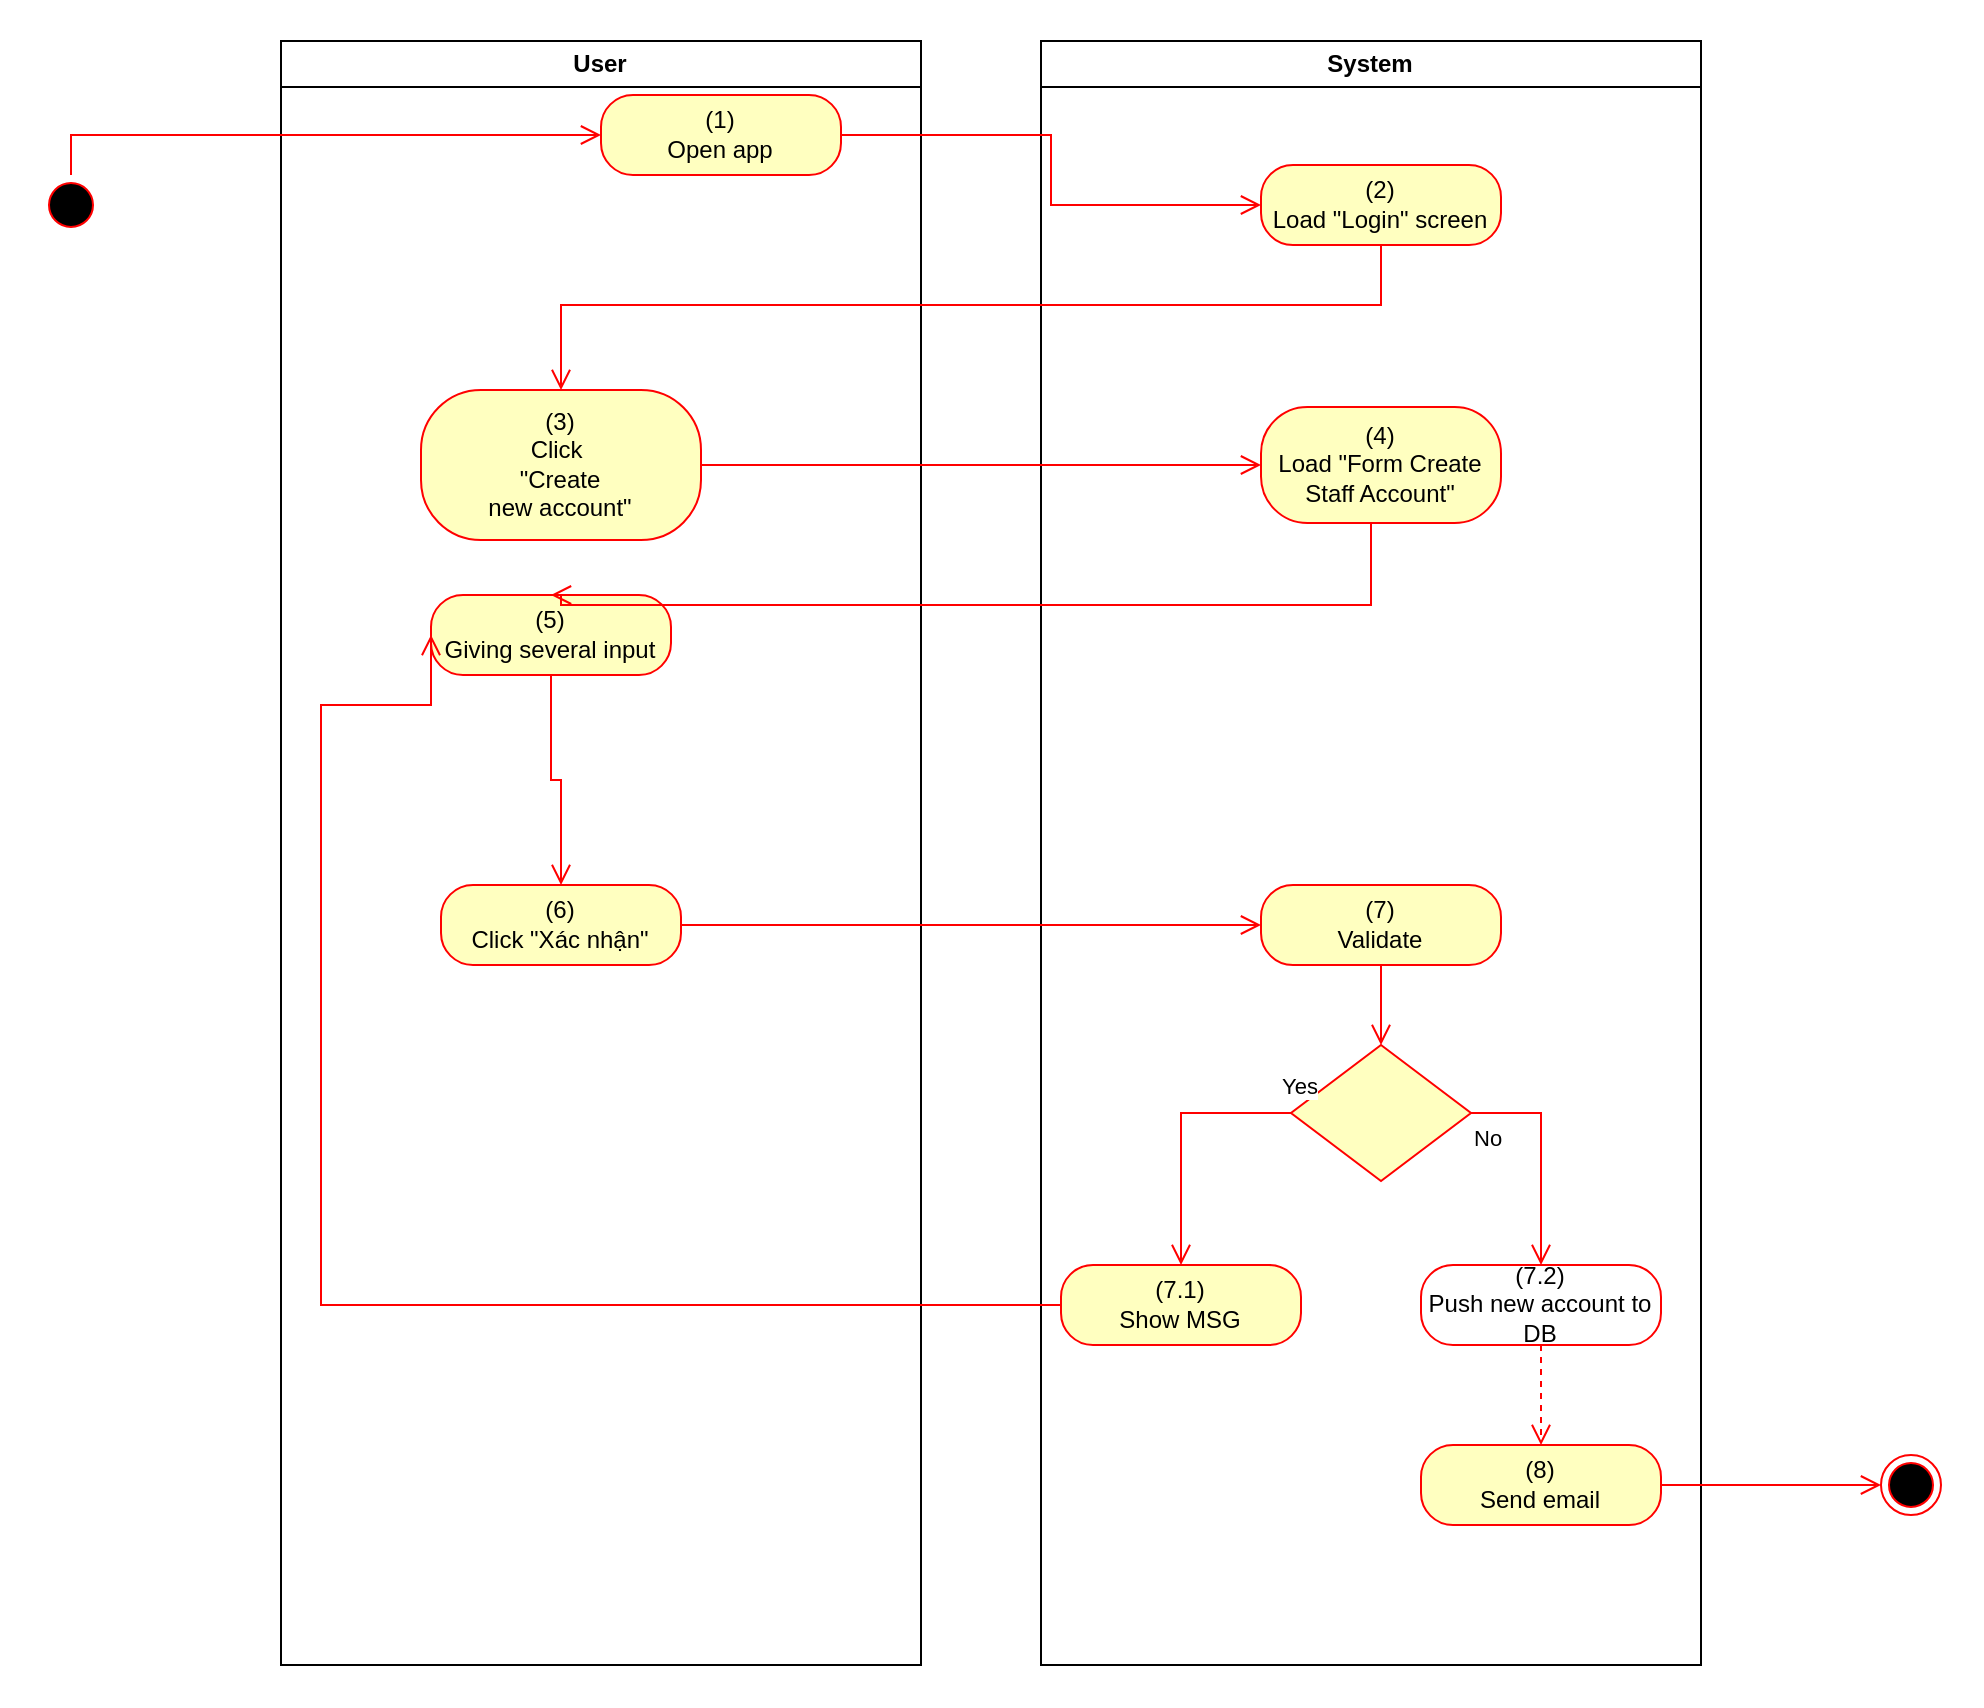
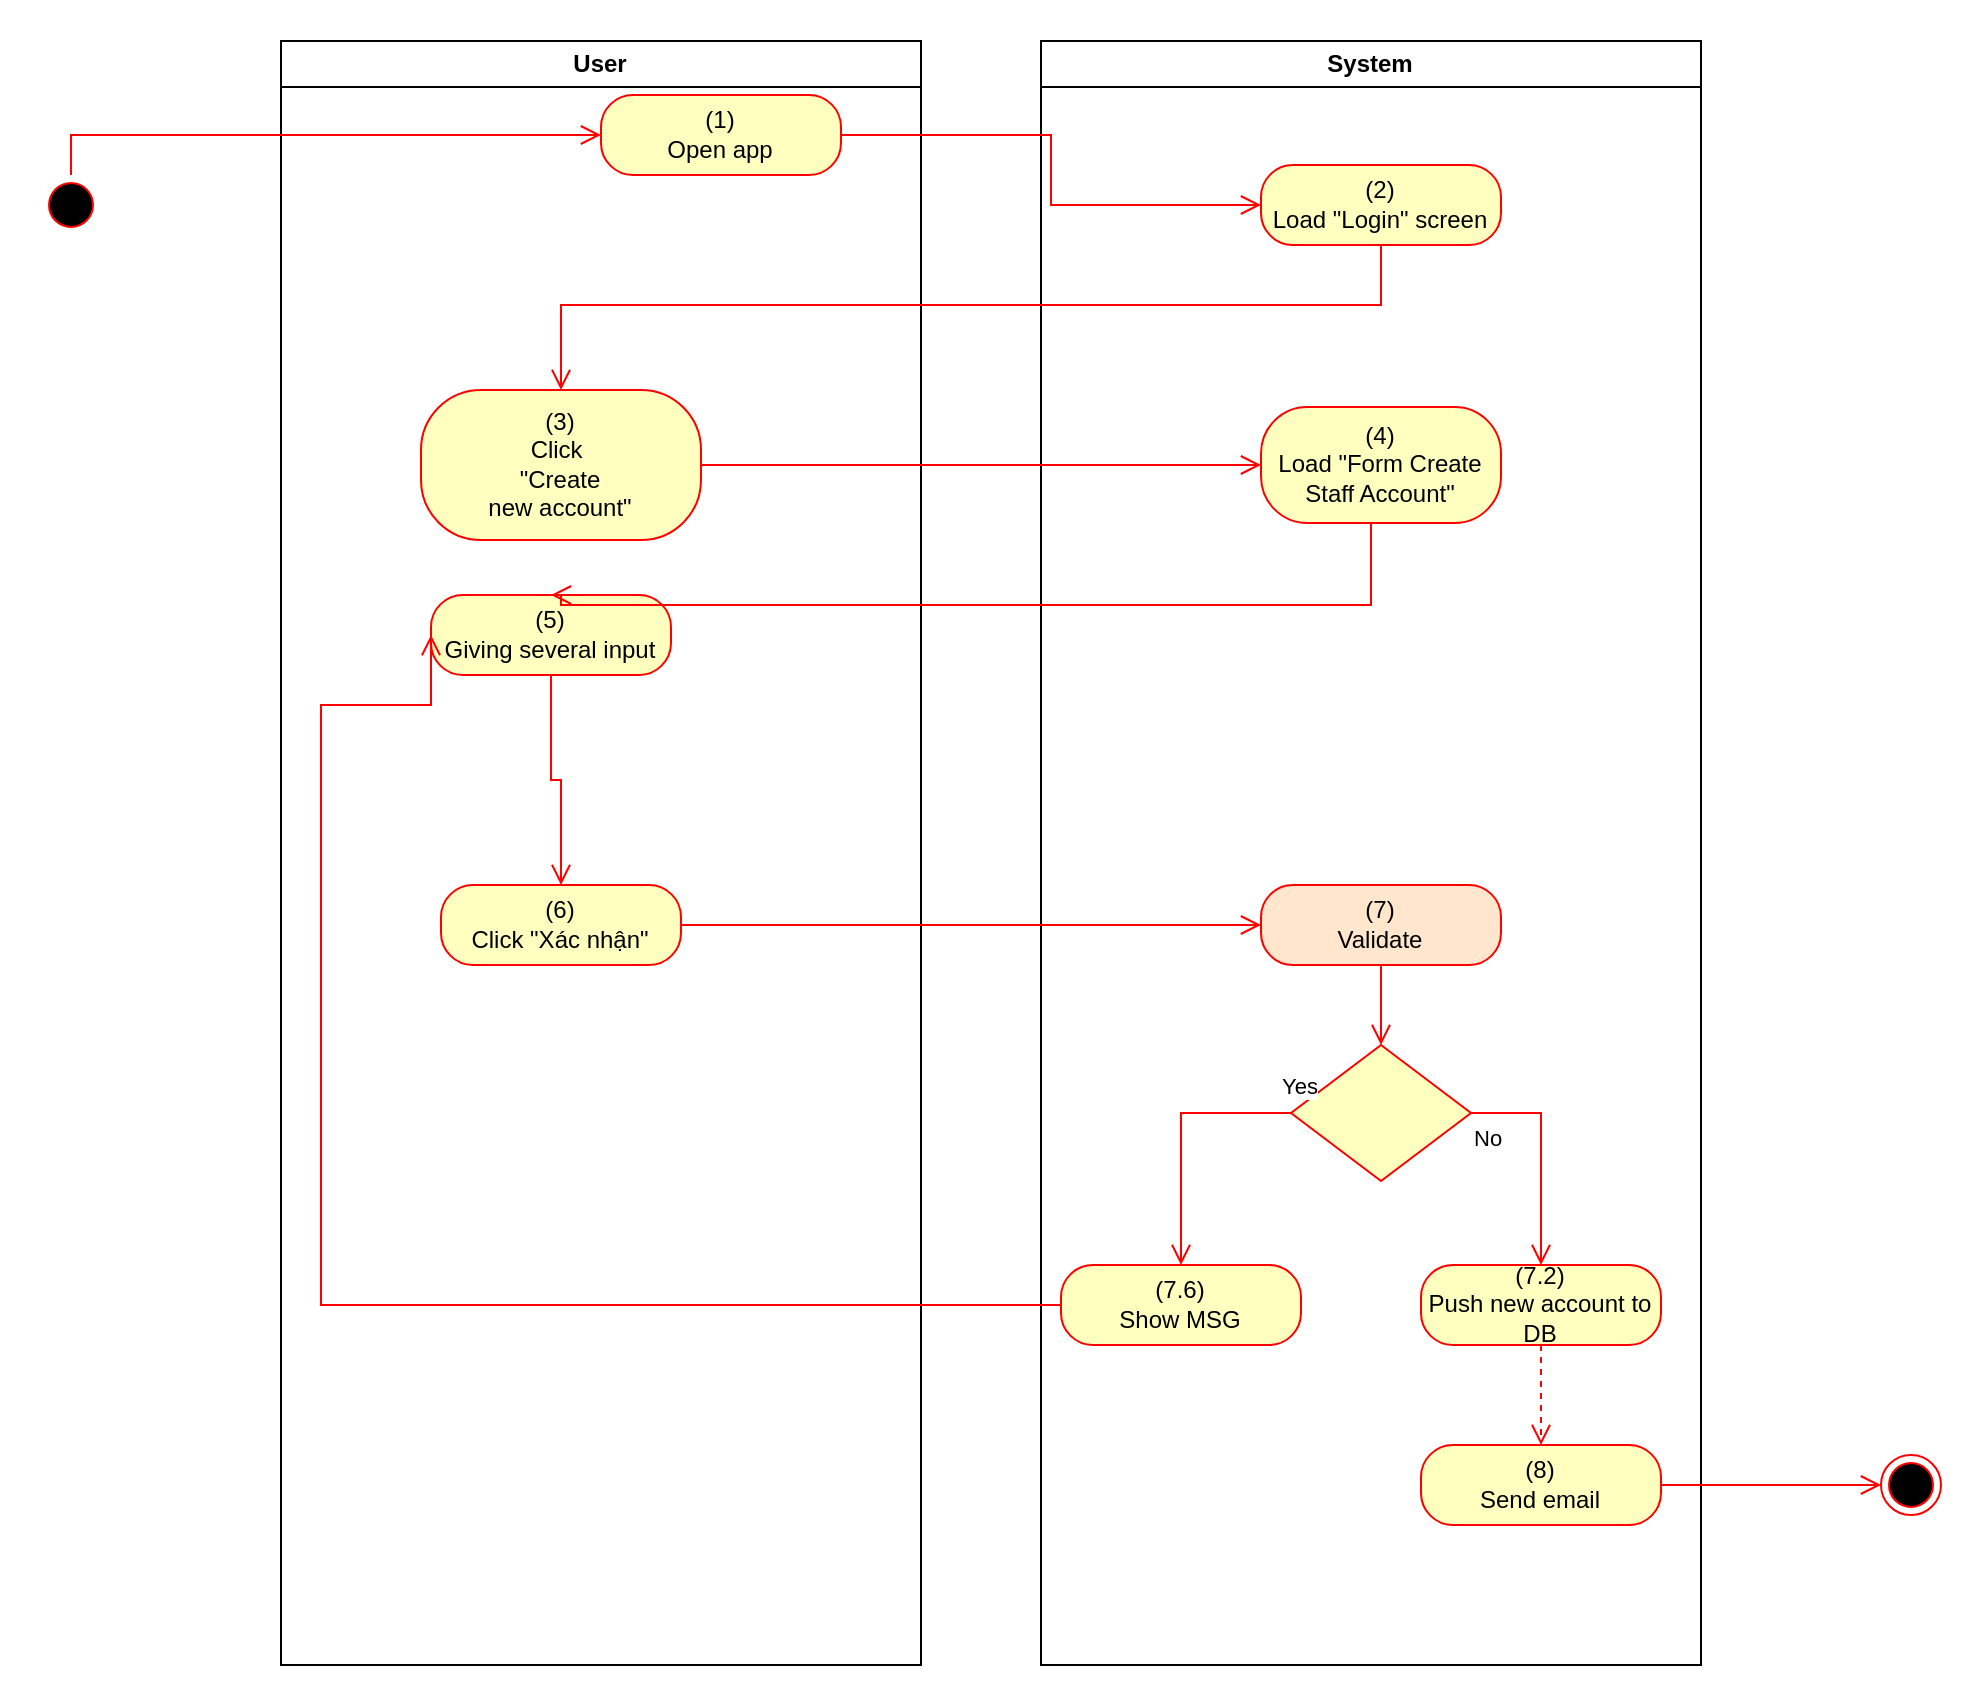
node "(7) Validate": fillcolor #ffffc0 -> #ffe6cc
node "(7.1) Show MSG": label "(7.1) Show MSG" -> "(7.6) Show MSG"
node "(7.2) Push new account to DB": fillcolor #ffffff -> #ffffc0
